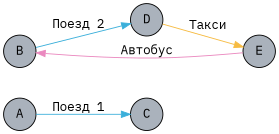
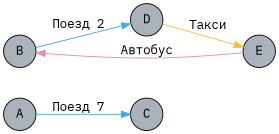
edge "A" -> "C": label "Поезд 1" -> "Поезд 7"
